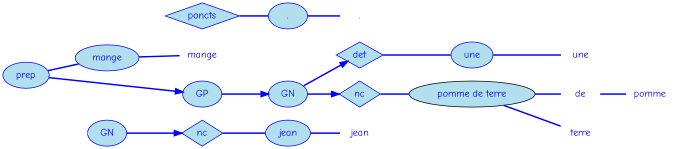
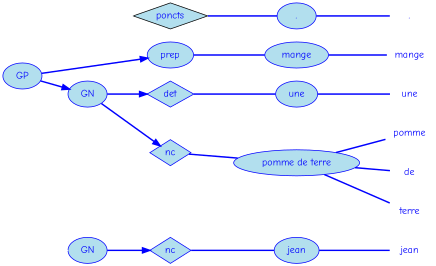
node "poncts": color blue -> black
edge "prep" -> "GP": reversed
node "pomme de terre": color black -> blue
edge "de" -- "pomme": now "pomme de terre" -- "pomme"
